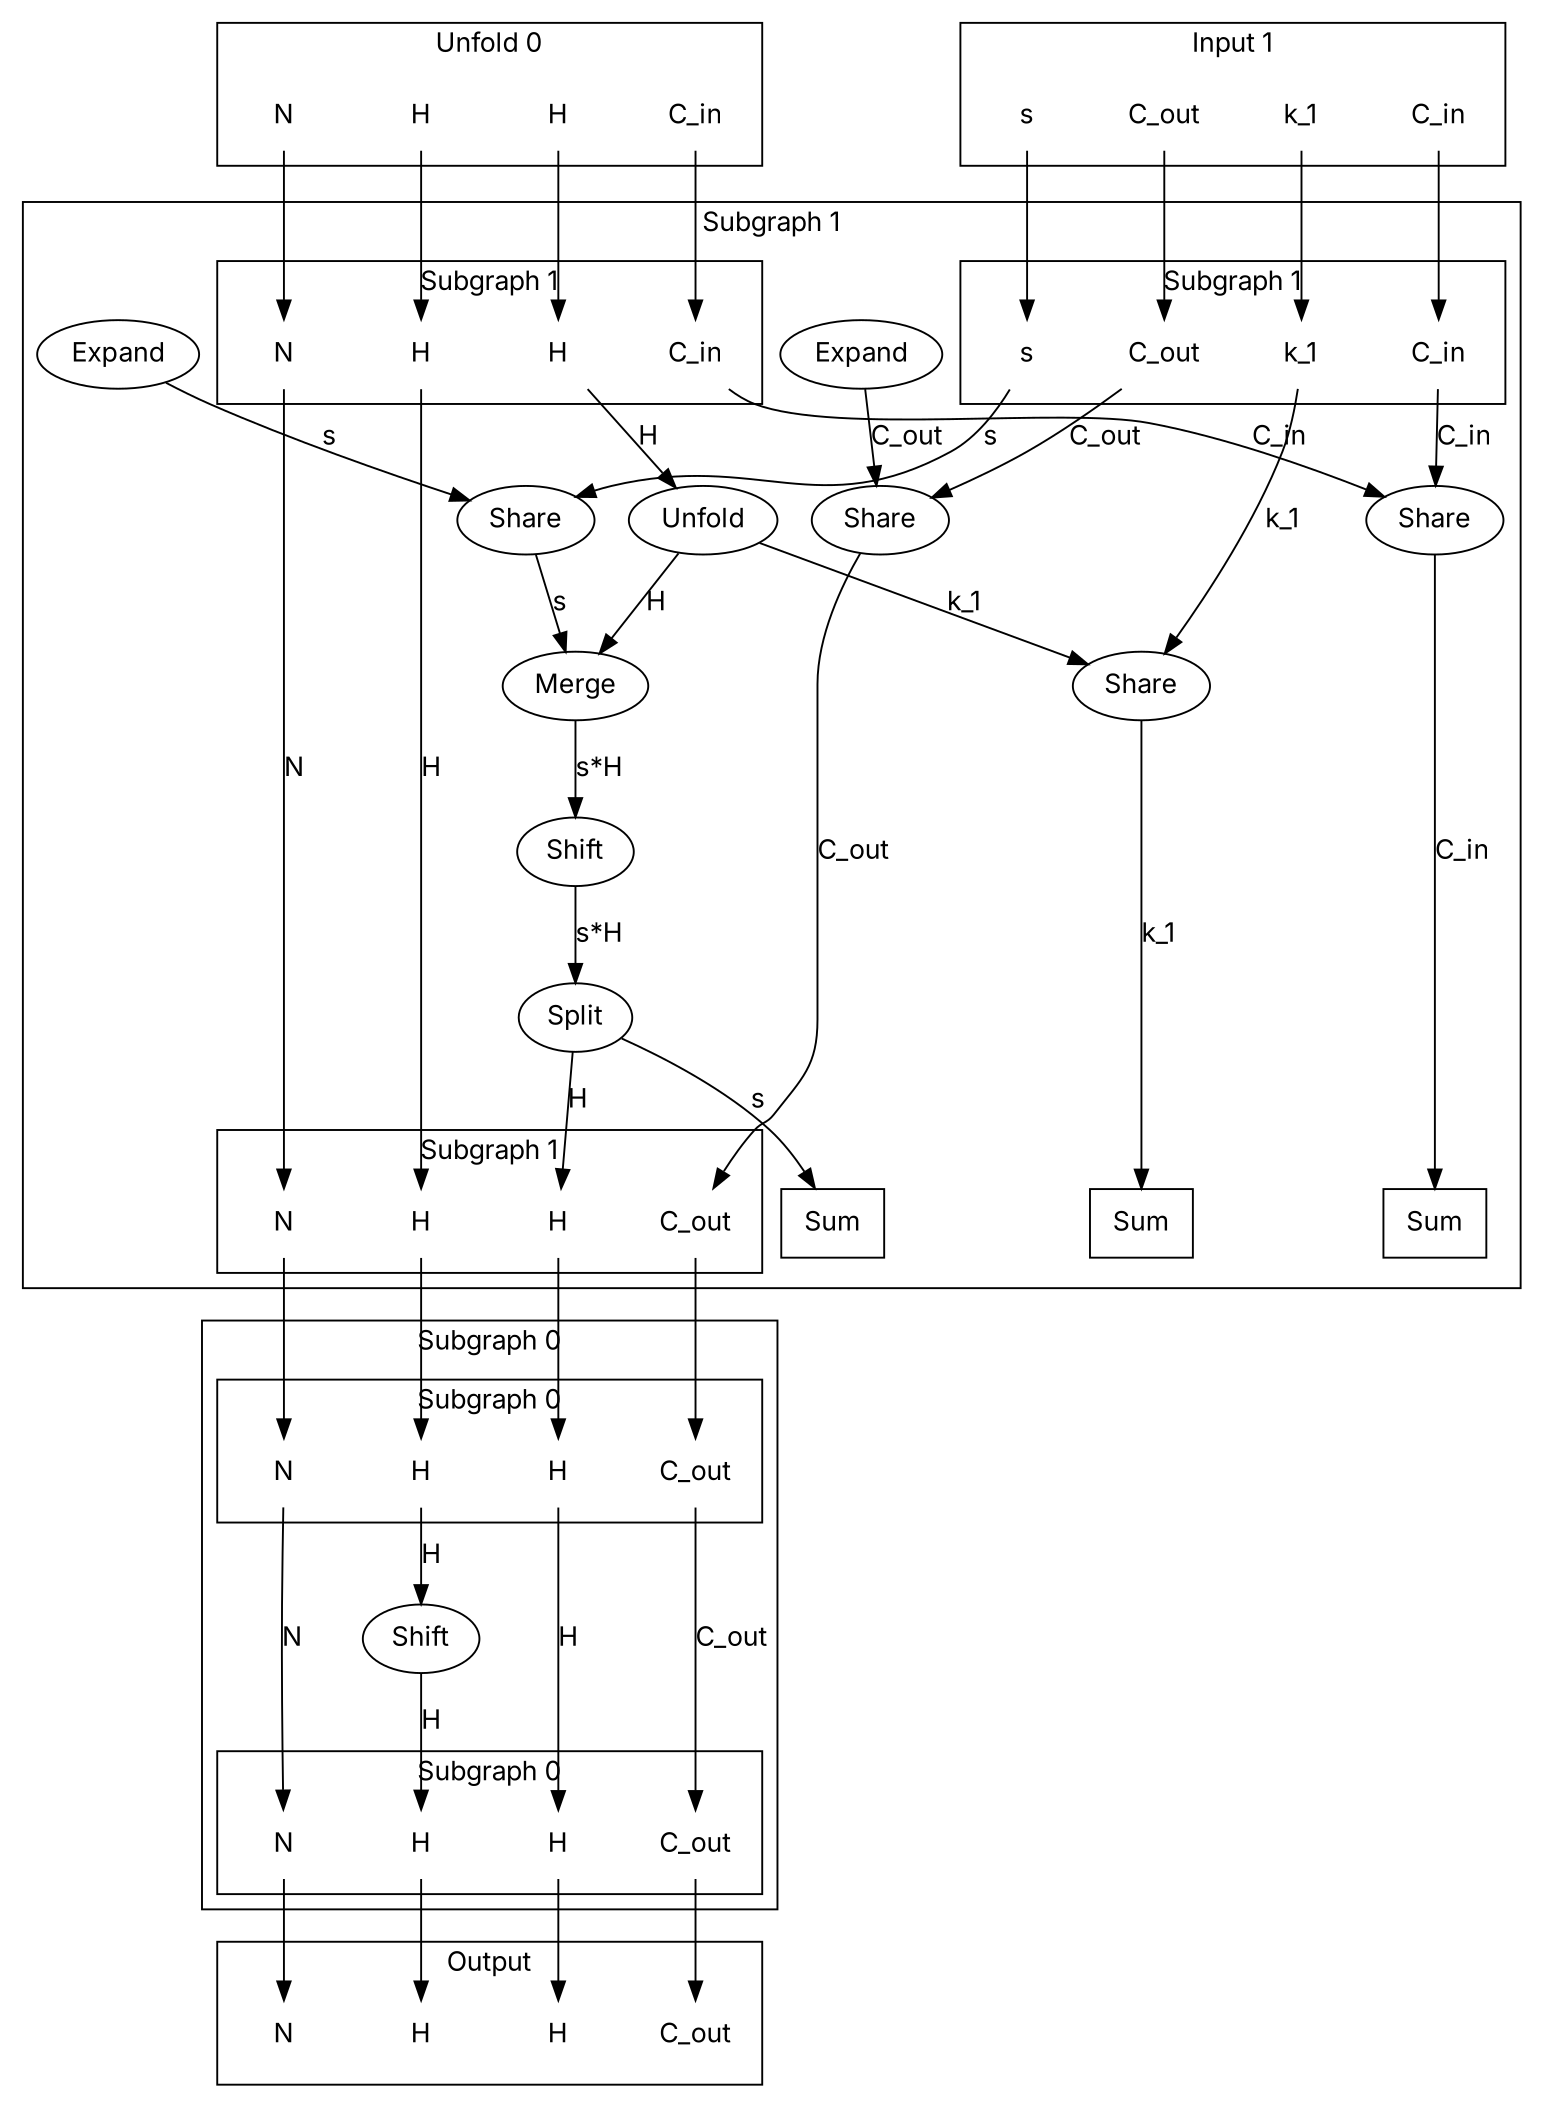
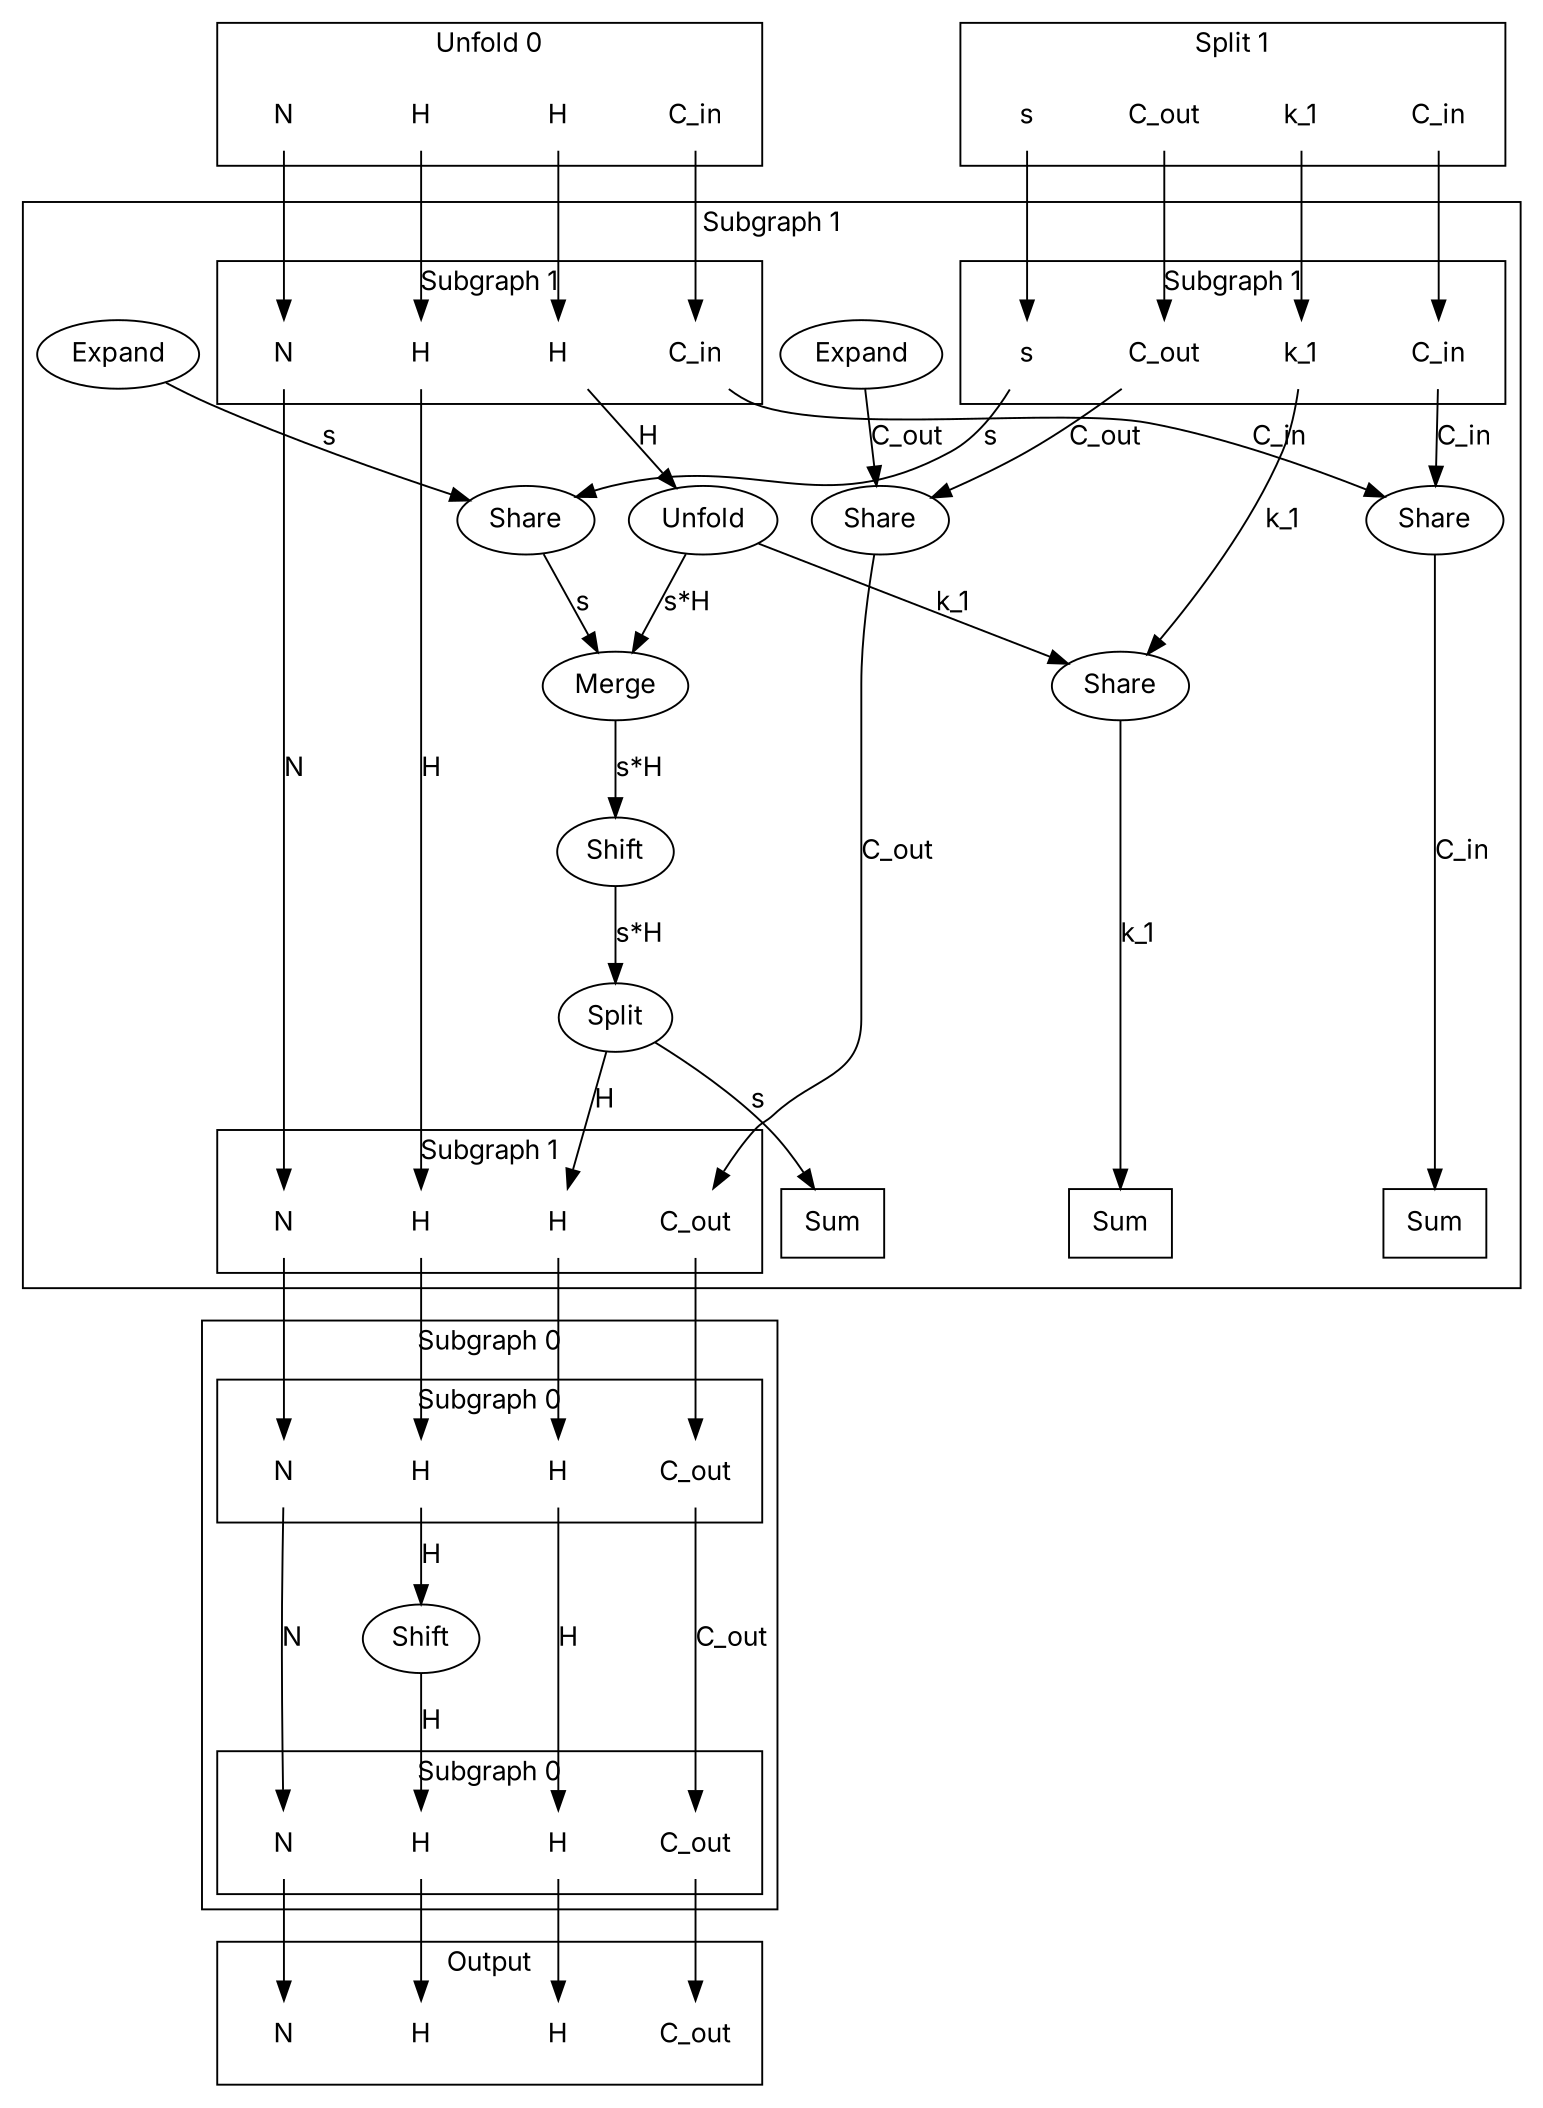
cluster "Input 1": label "Input 1" -> "Split 1"
edge "Unfold" -> "Merge": label "H" -> "s*H"
